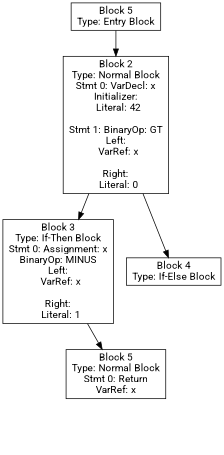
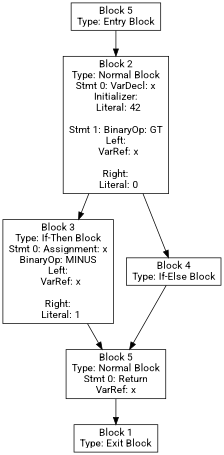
edge "Block 4 Type: If-Else Block" -> "Block 5 Type: Normal Block Stmt 0: Return VarRef: x": added
node "Block 1 Type: Exit Block": added
